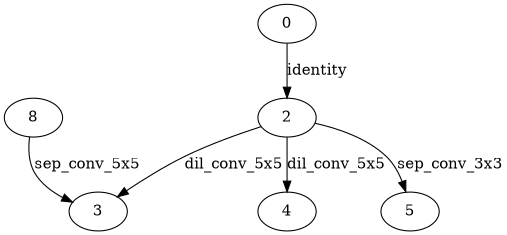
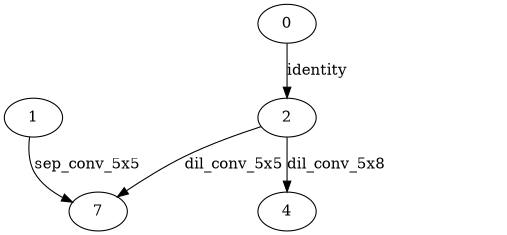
node "8": label "8" -> "1"
edge "2" -> "4": label "dil_conv_5x5" -> "dil_conv_5x8"
node "3": label "3" -> "7"
node "5": removed
